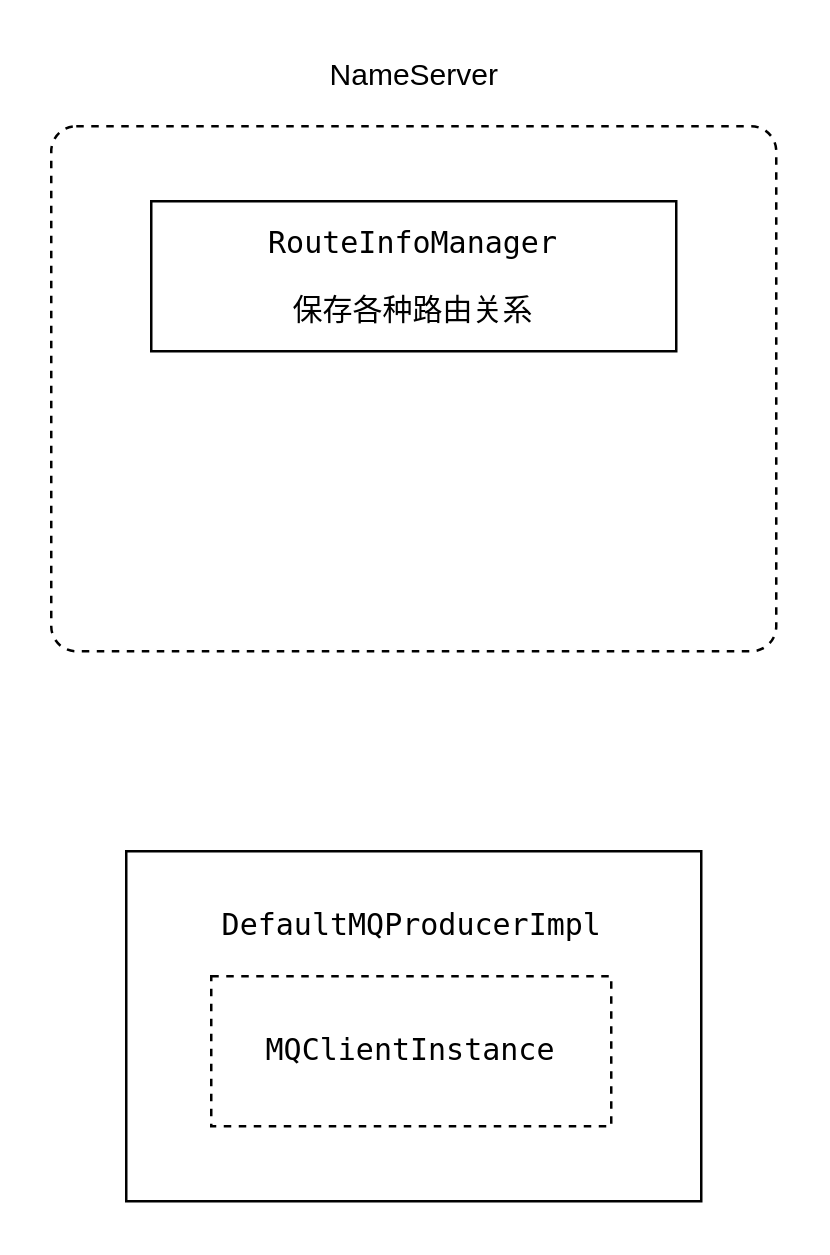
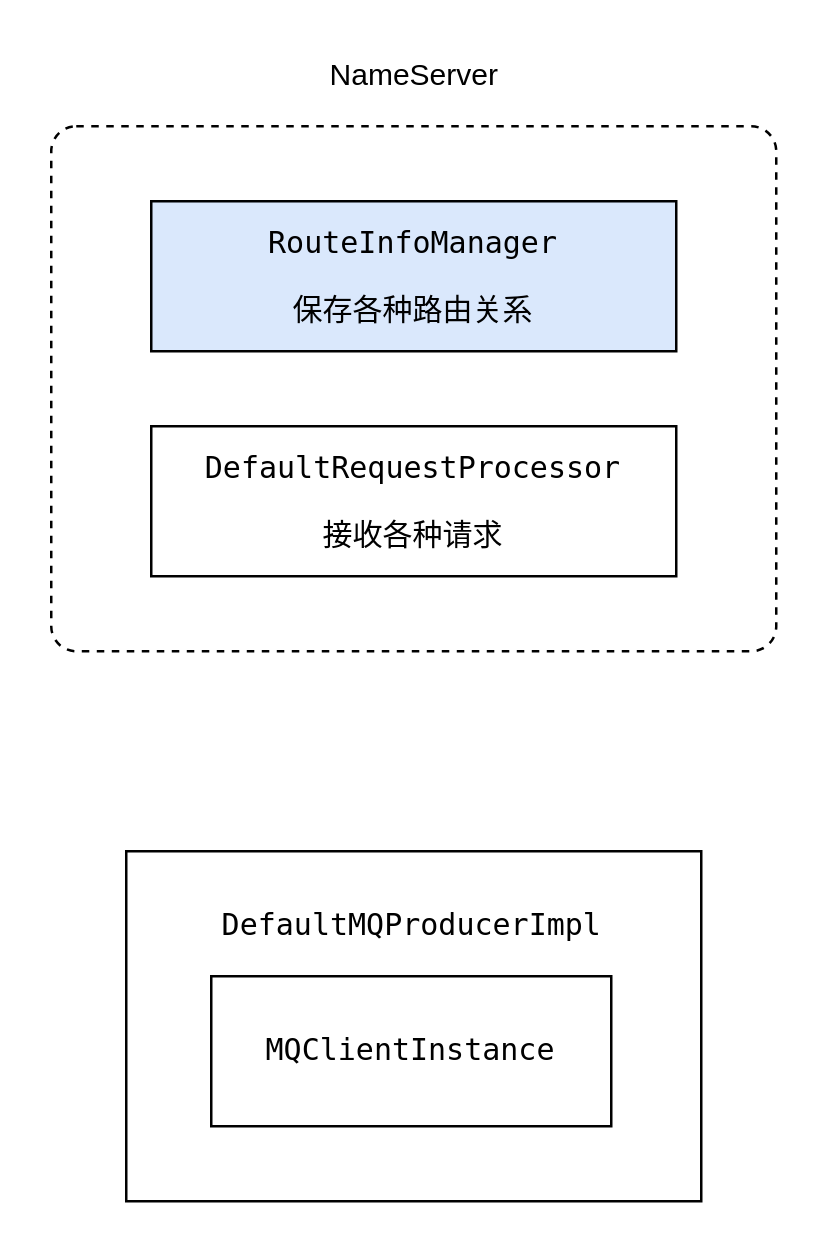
node "RouteInfoManager保存各种路由关系": fillcolor #ffffff -> #dae8fc
node "DefaultRequestProcessor接收各种请求": added
node "MQClientInstance": style dashed -> solid
